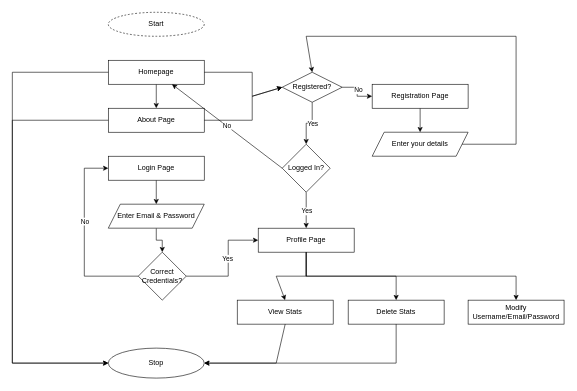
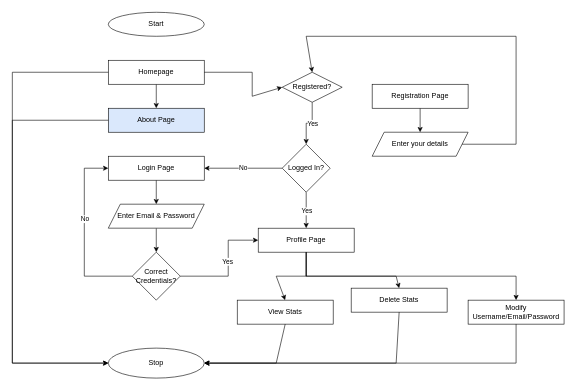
node "Start": style dashed -> solid
edge "Registered?" -> "Registration Page": removed, label "No"
node "About Page": fillcolor #ffffff -> #dae8fc
edge "About Page" -> "Registered?": removed
edge "Logged In?" -> "Homepage": now "Logged In?" -> "Login Page"
node "Correct Credentials?": moved (162, 276) -> (156, 276)
node "Delete Stats": moved (396, 312) -> (399, 300)
edge "Modify Username/Email/Password" -> "Stop": added
